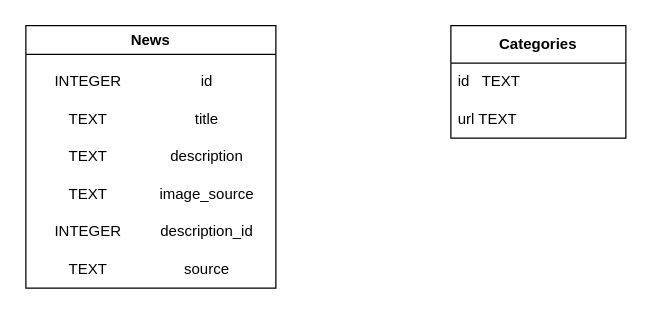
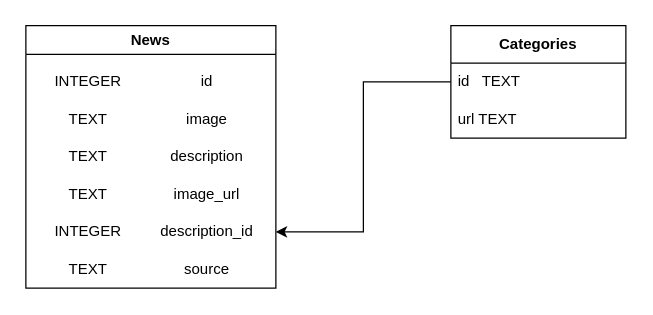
node "title": label "title" -> "image"
edge "id TEXT" -> "description_id": added
node "image_source": label "image_source" -> "image_url"
